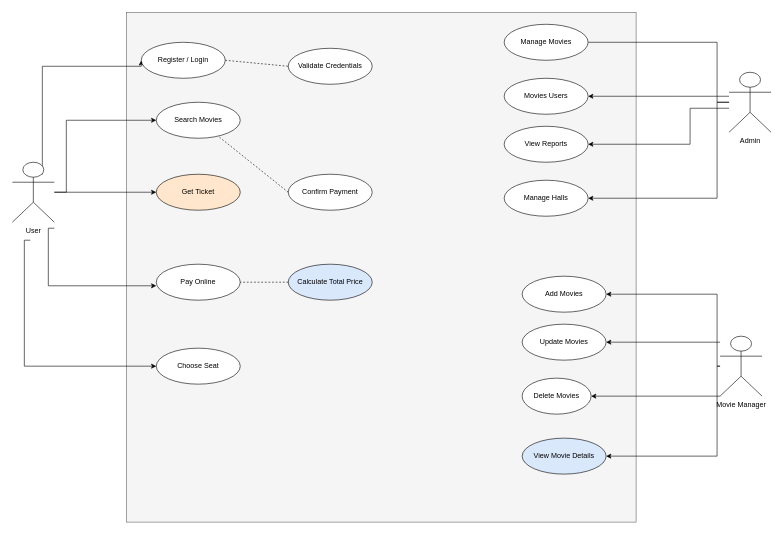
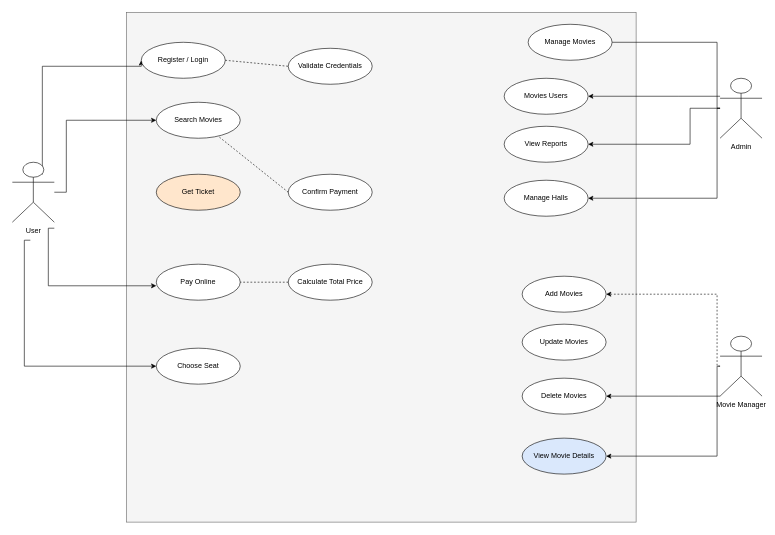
node "Manage Movies": moved (546, 42) -> (570, 42)
node "Admin": moved (750, 102) -> (741, 108)
edge "User" -> "Get Ticket": removed
node "Calculate Total Price": fillcolor #dae8fc -> #ffffff
edge "Movie Manager" -> "Add Movies": style solid -> dashed
edge "Movie Manager" -> "Update Movies": removed
node "Delete Movies": size 69x36 -> 84x36
